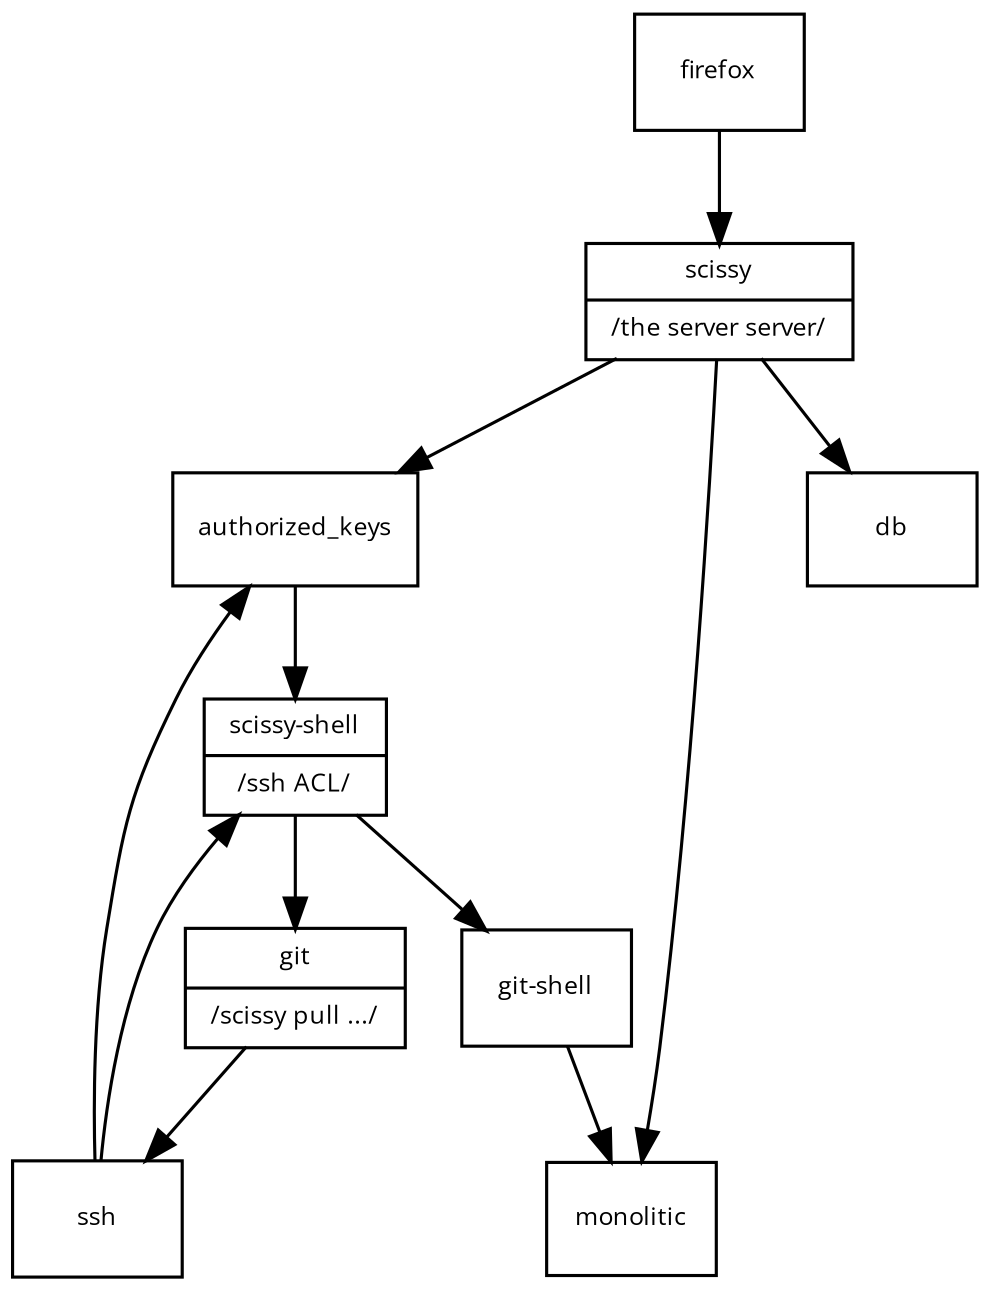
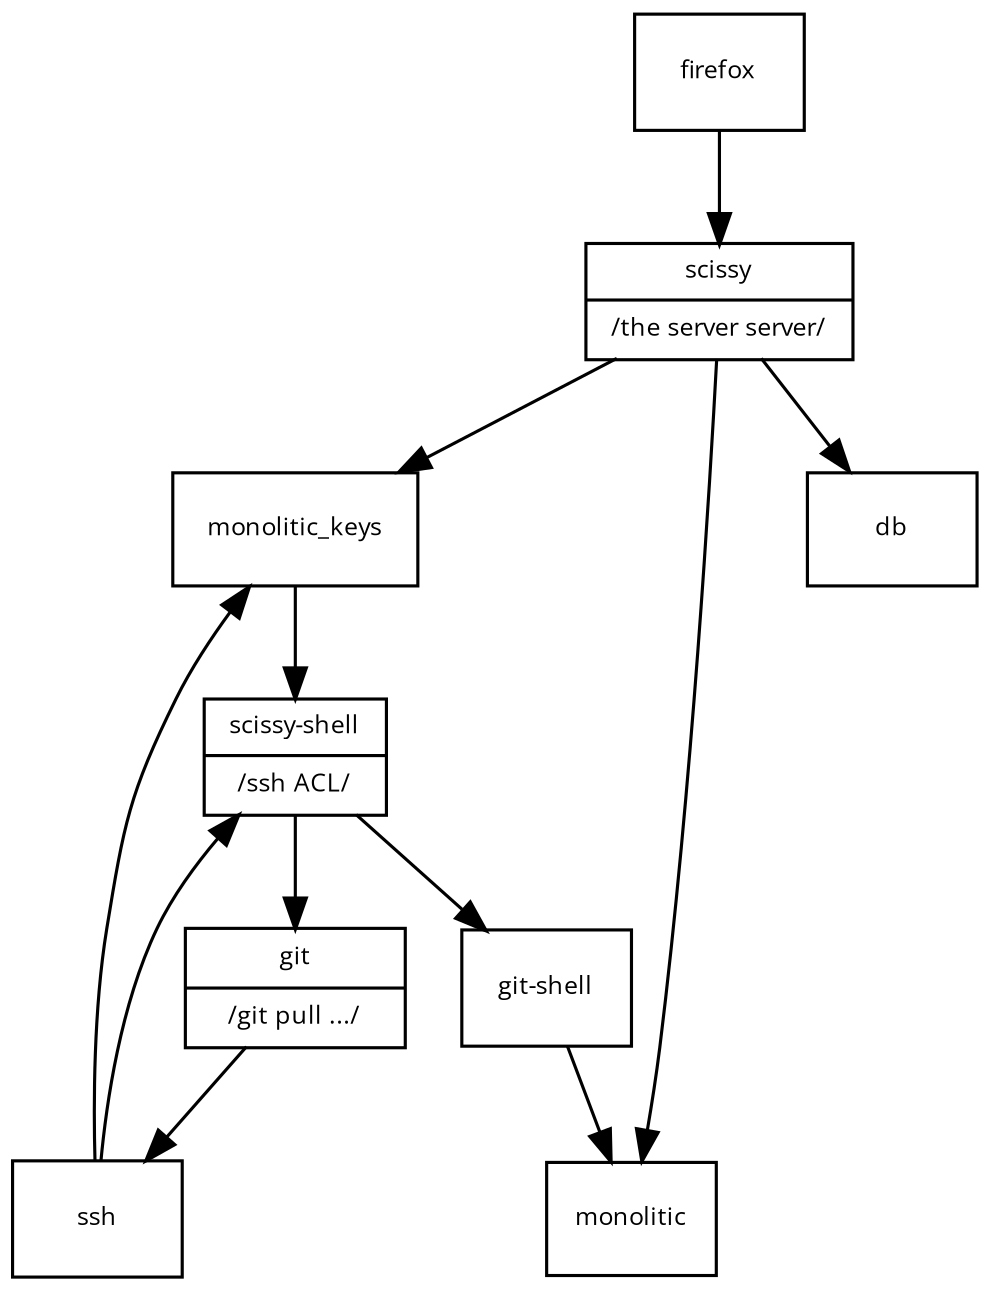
node "authorized_keys": label "authorized_keys" -> "monolitic_keys"
node "git": text "/scissy pull .../" -> "/git pull .../"
